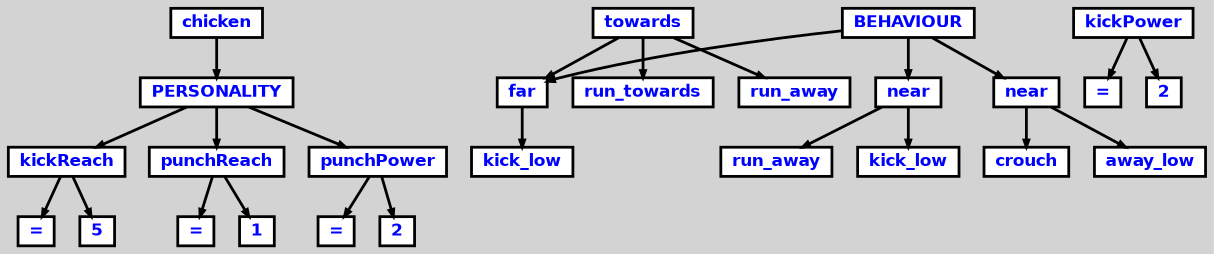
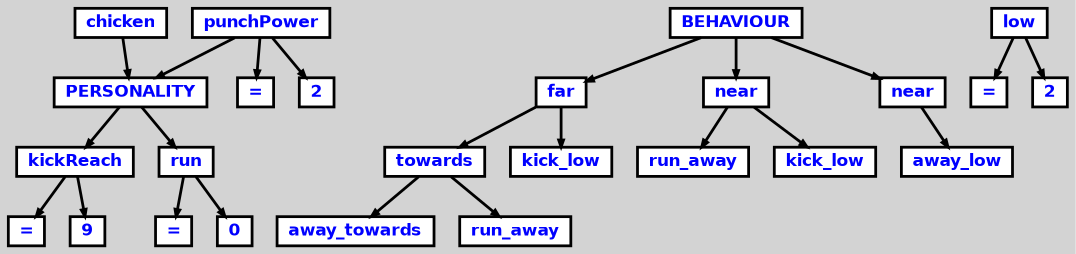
node "kickPower": label "kickPower" -> "low"
edge "towards" -> "far": reversed
node "run_towards": label "run_towards" -> "away_towards"
edge "PERSONALITY" -> "punchPower": reversed
node "punchReach": label "punchReach" -> "run"
node "crouch": removed
node "5": label "5" -> "9"
node "1": label "1" -> "0"
